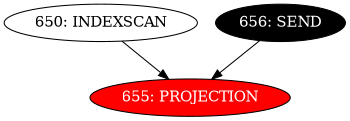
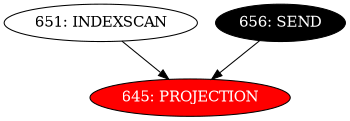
node "650: INDEXSCAN": label "650: INDEXSCAN" -> "651: INDEXSCAN"
node "655: PROJECTION": label "655: PROJECTION" -> "645: PROJECTION"
